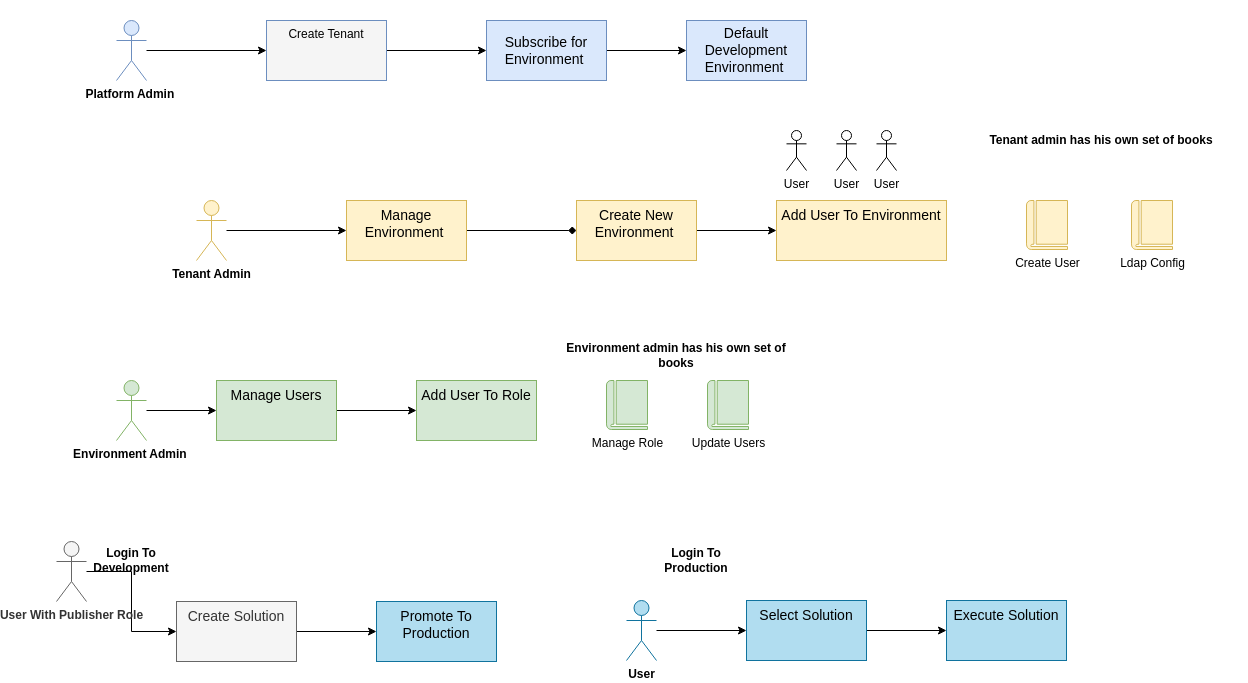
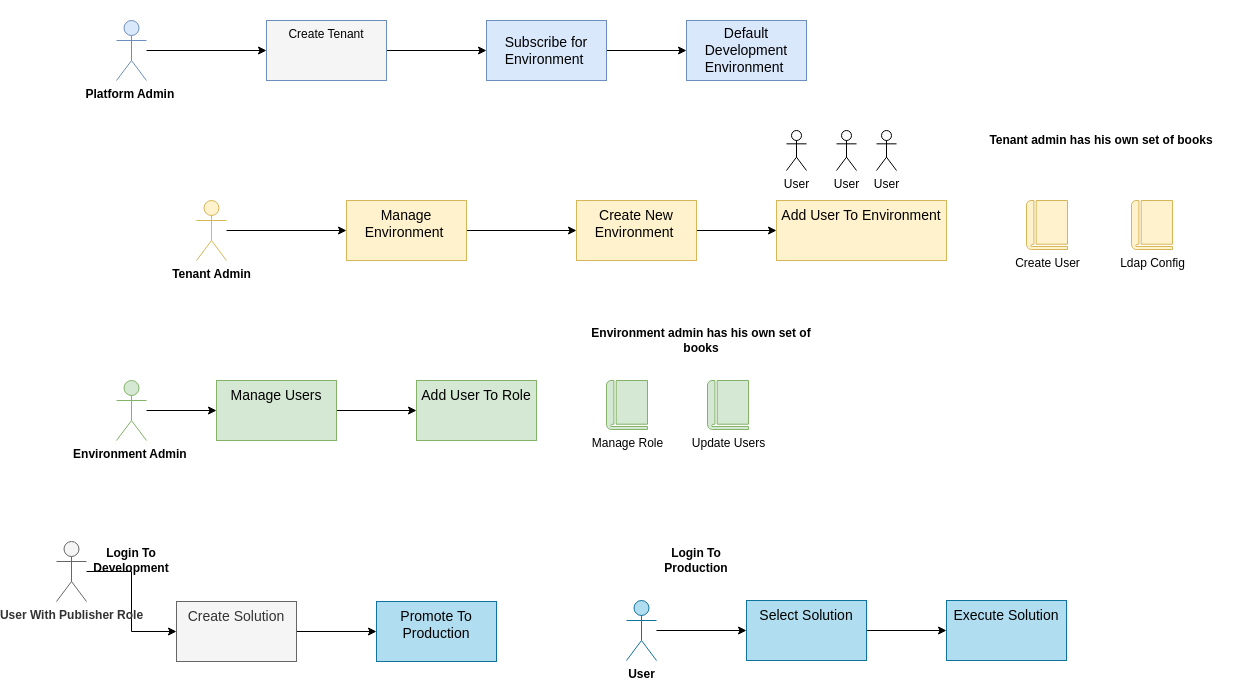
edge "Manage Environment" -> "Create New Environment": arrowhead diamond -> classic
node "Environment admin has his own set of books": moved (677, 356) -> (702, 341)
